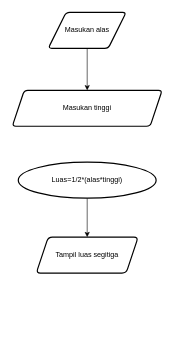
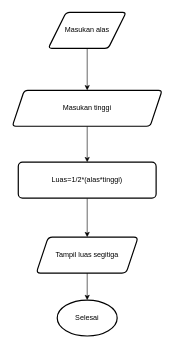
edge "Masukan tinggi" -> "Luas=1/2*(alas*tinggi)": added
node "Luas=1/2*(alas*tinggi)": shape ellipse -> rounded rectangle
edge "Tampil luas segitiga" -> "Selesai": added
node "Selesai": added
